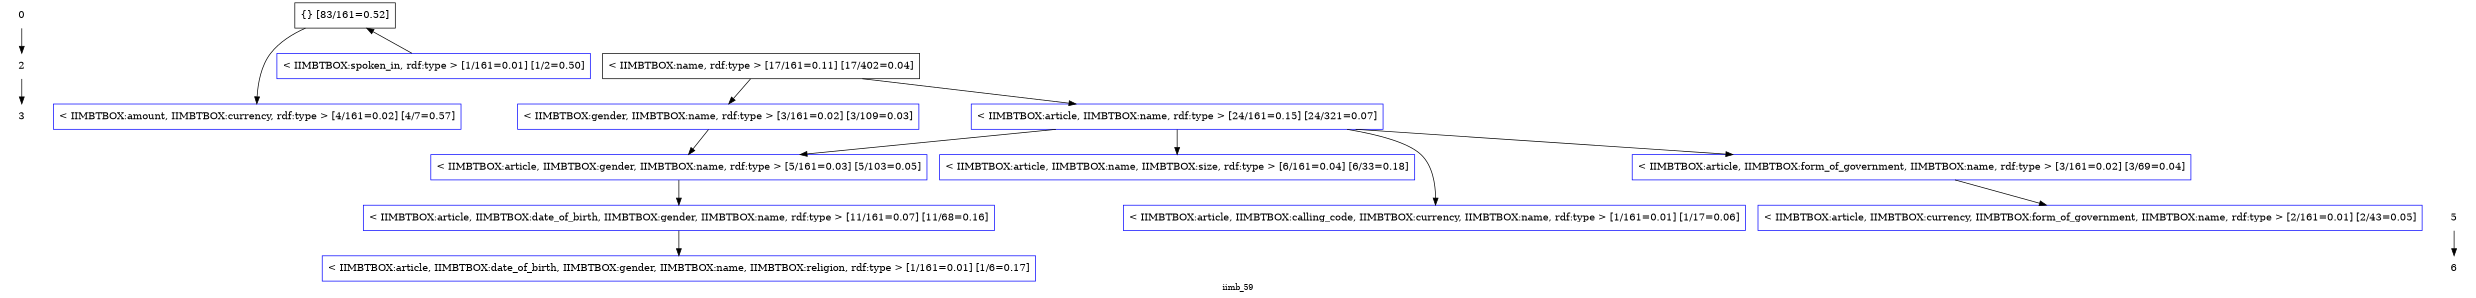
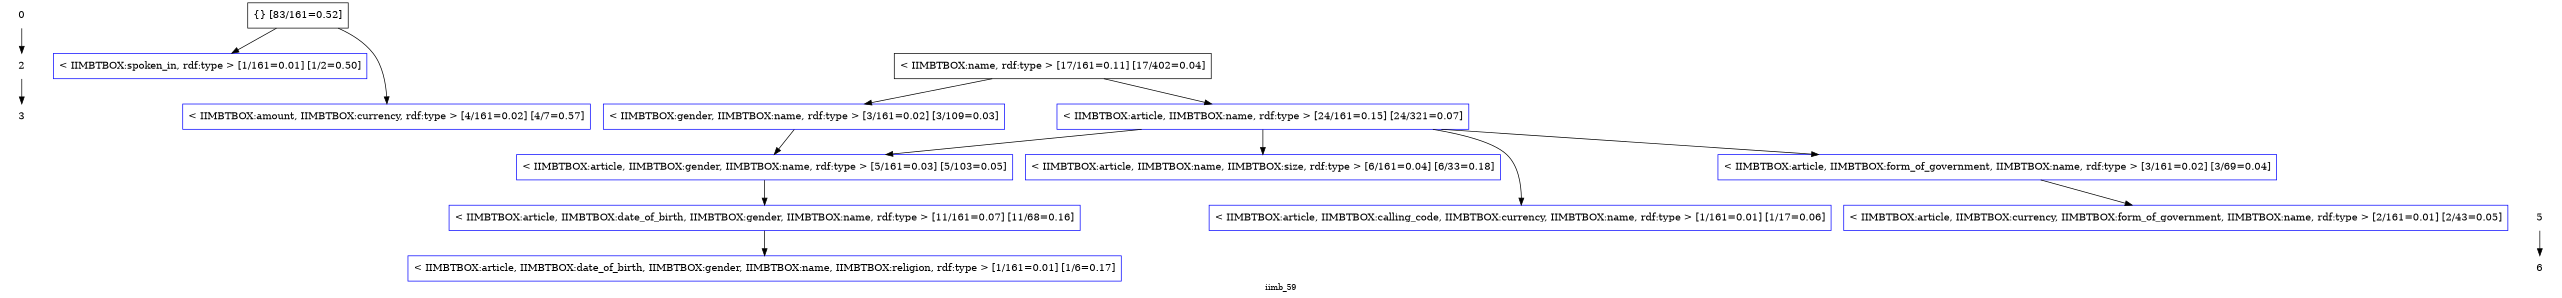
edge "< IIMBTBOX:spoken_in, rdf:type > [1/161=0.01] [1/2=0.50]" -> "{} [83/161=0.52]": reversed
